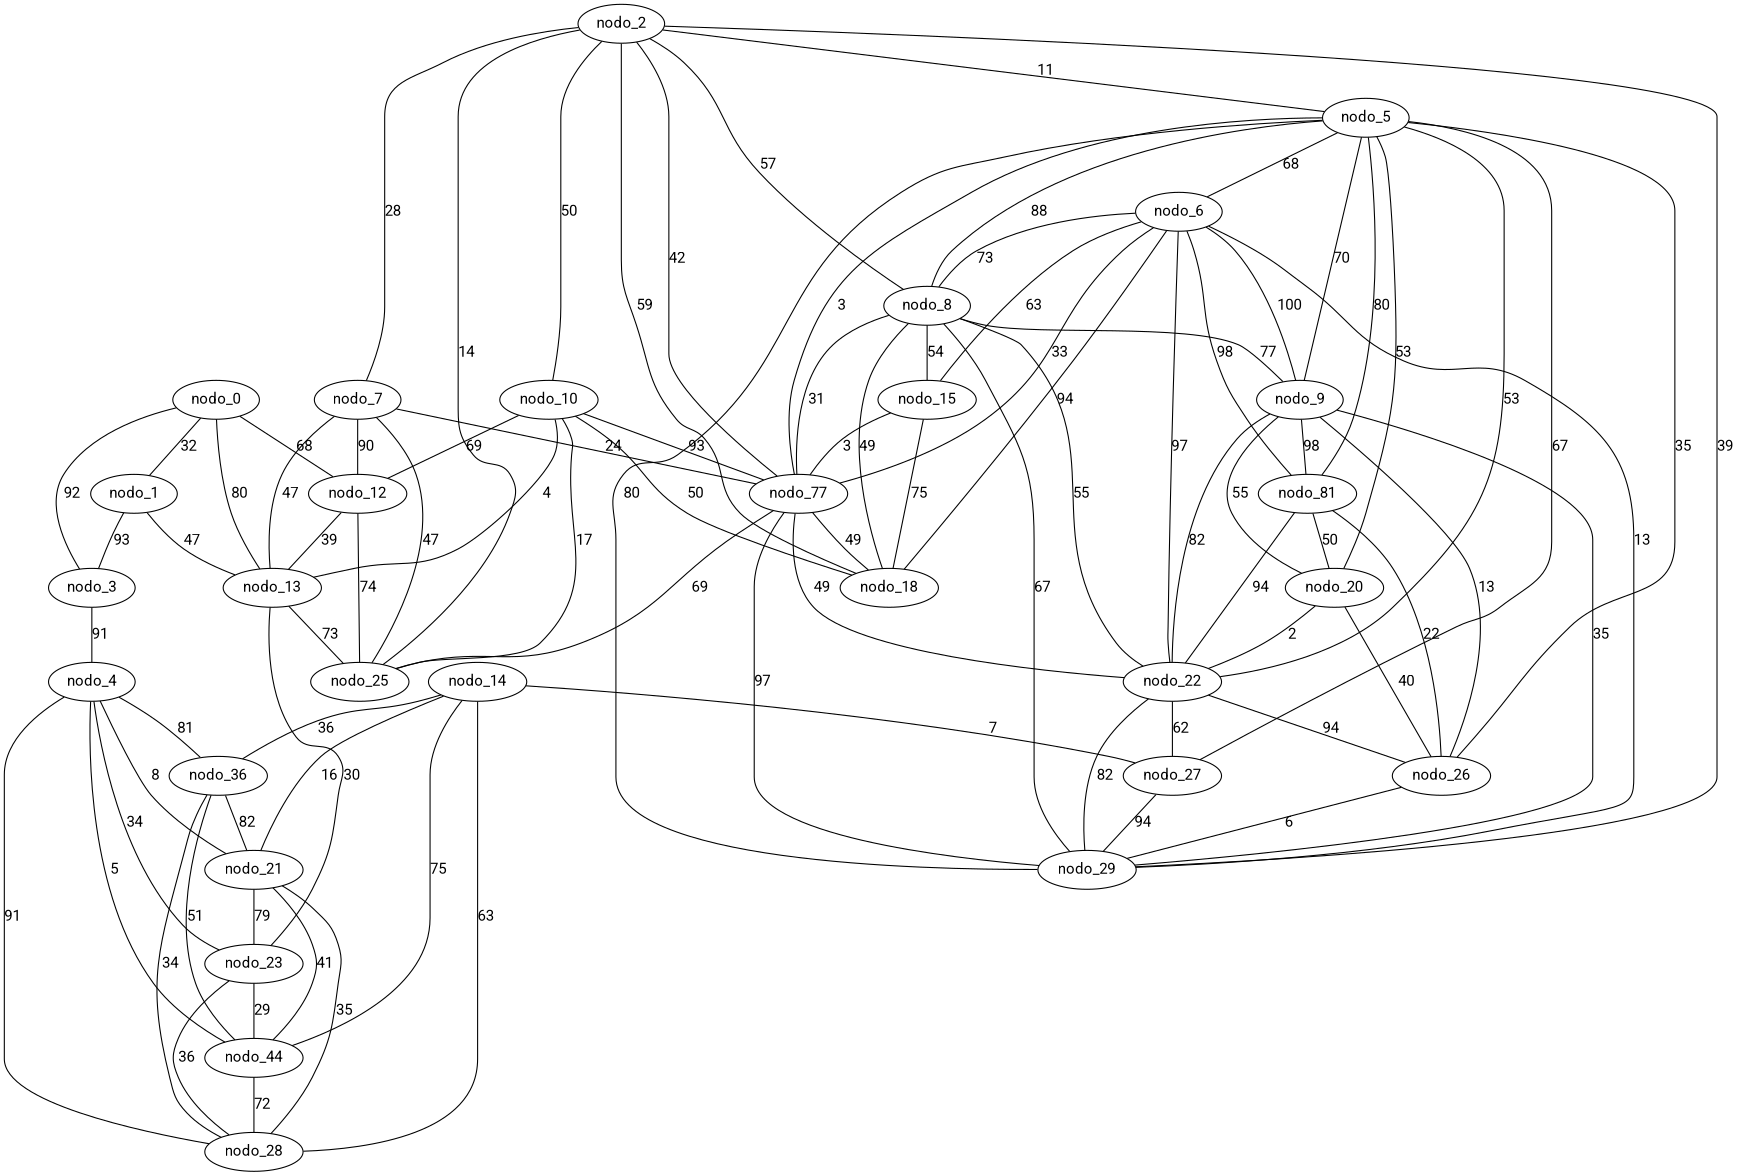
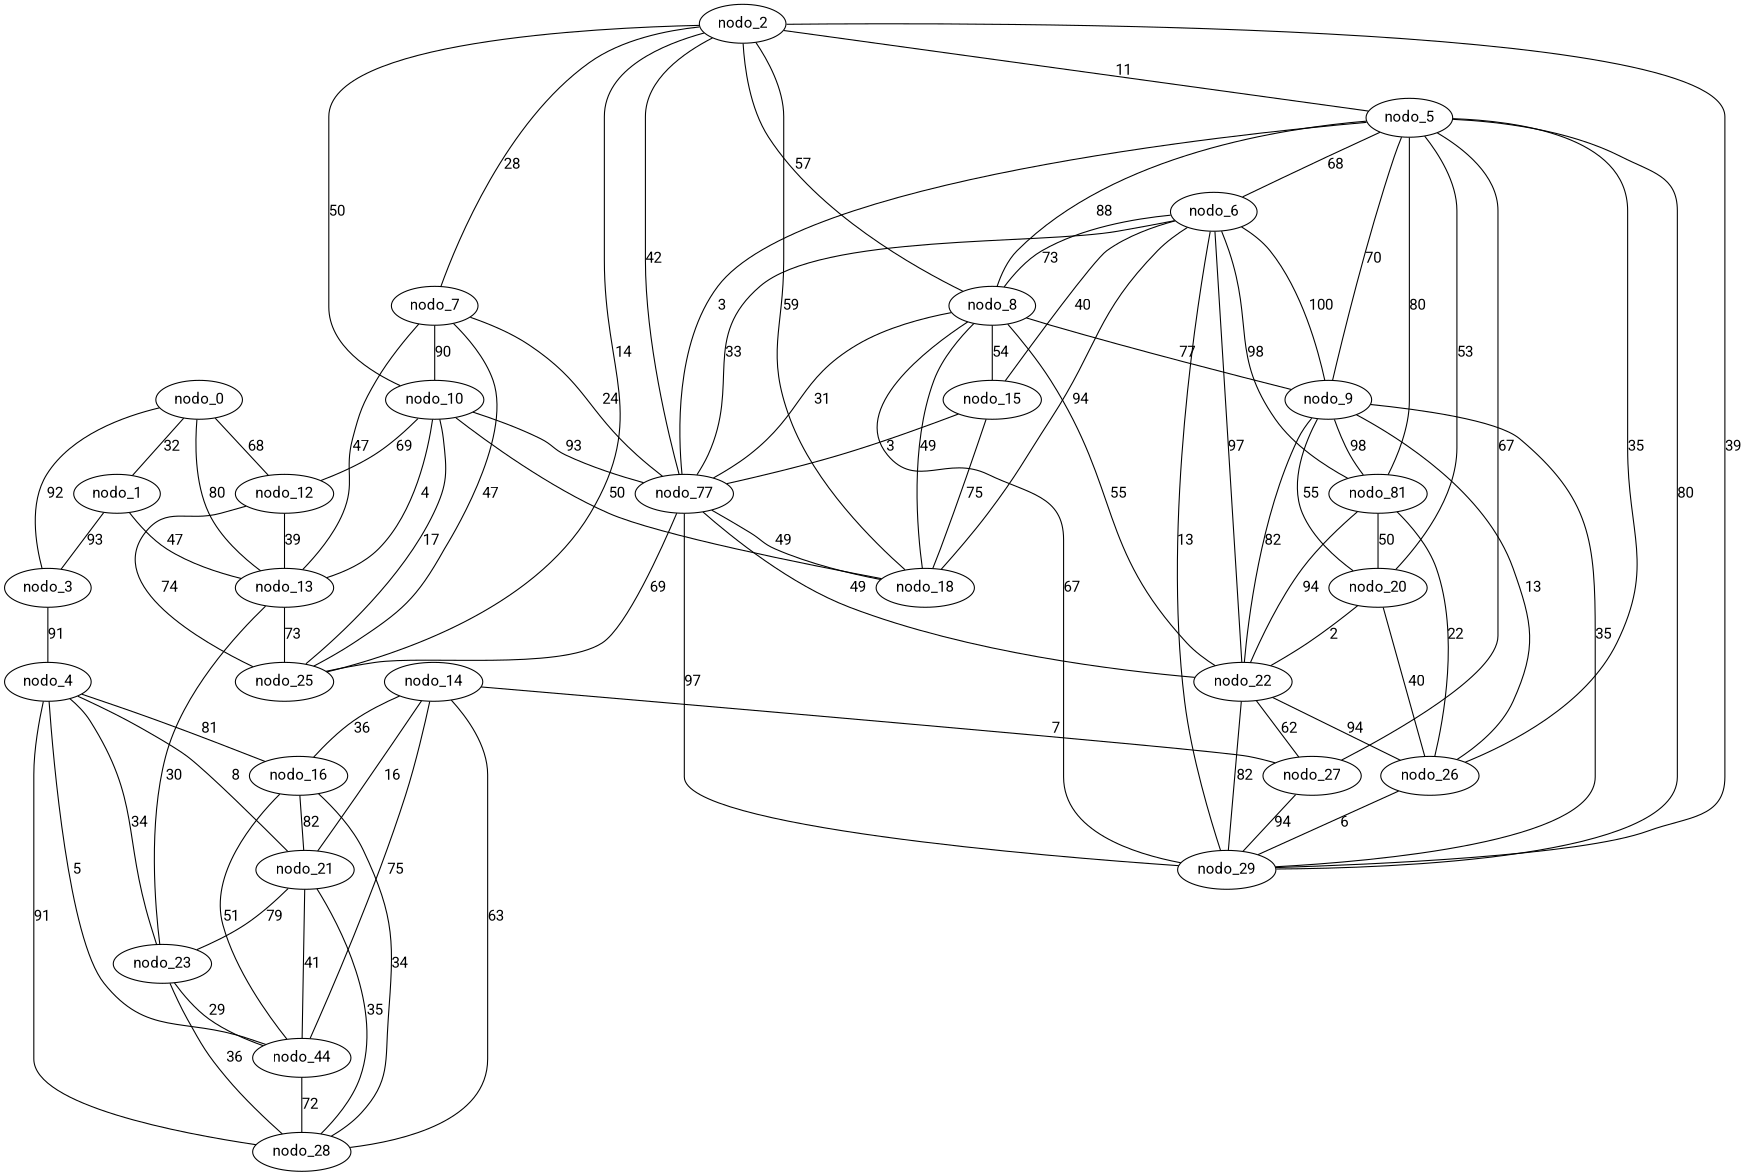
edge "nodo_6" -- "nodo_15": label "63" -> "40"
edge "nodo_7" -- "nodo_12": now "nodo_7" -- "nodo_10"
edge "nodo_5" -- "nodo_22": removed, label "53"
node "nodo_36": label "nodo_36" -> "nodo_16"
